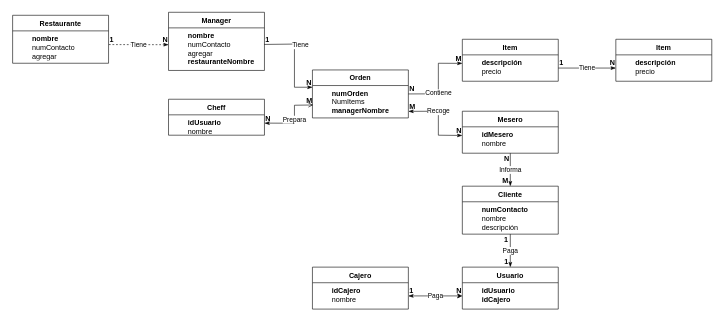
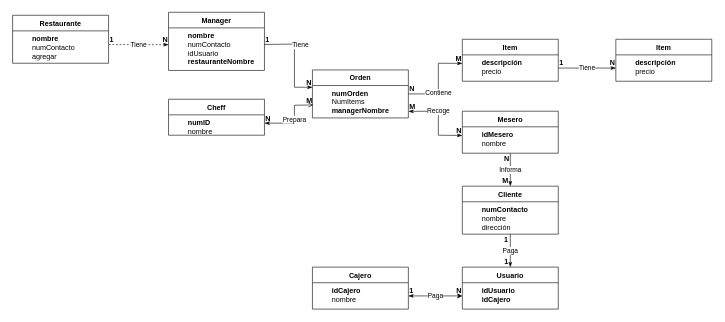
node "nombre numContacto agregar restauranteNombre": label "nombre numContacto agregar restauranteNombre" -> "nombre numContacto idUsuario restauranteNombre"
node "idUsuario nombre": label "idUsuario nombre" -> "numID nombre"
node "numContacto nombre descripción": label "numContacto nombre descripción" -> "numContacto nombre dirección"
